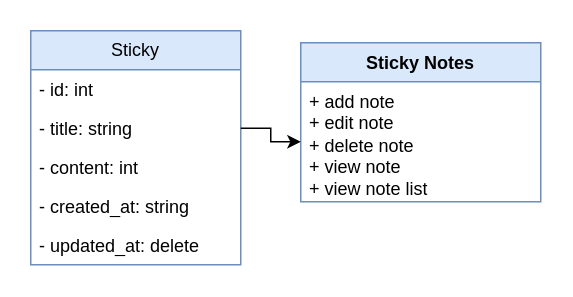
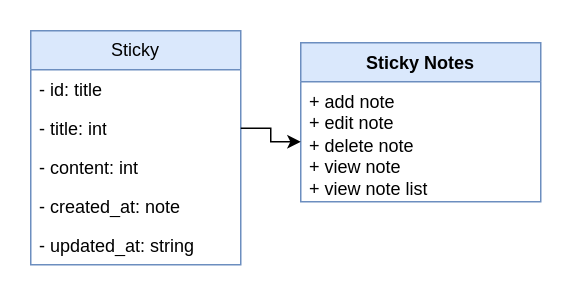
node "- id: int": label "- id: int" -> "- id: title"
node "- title: string": label "- title: string" -> "- title: int"
node "- created_at: string": label "- created_at: string" -> "- created_at: note"
node "- updated_at: delete": label "- updated_at: delete" -> "- updated_at: string"
